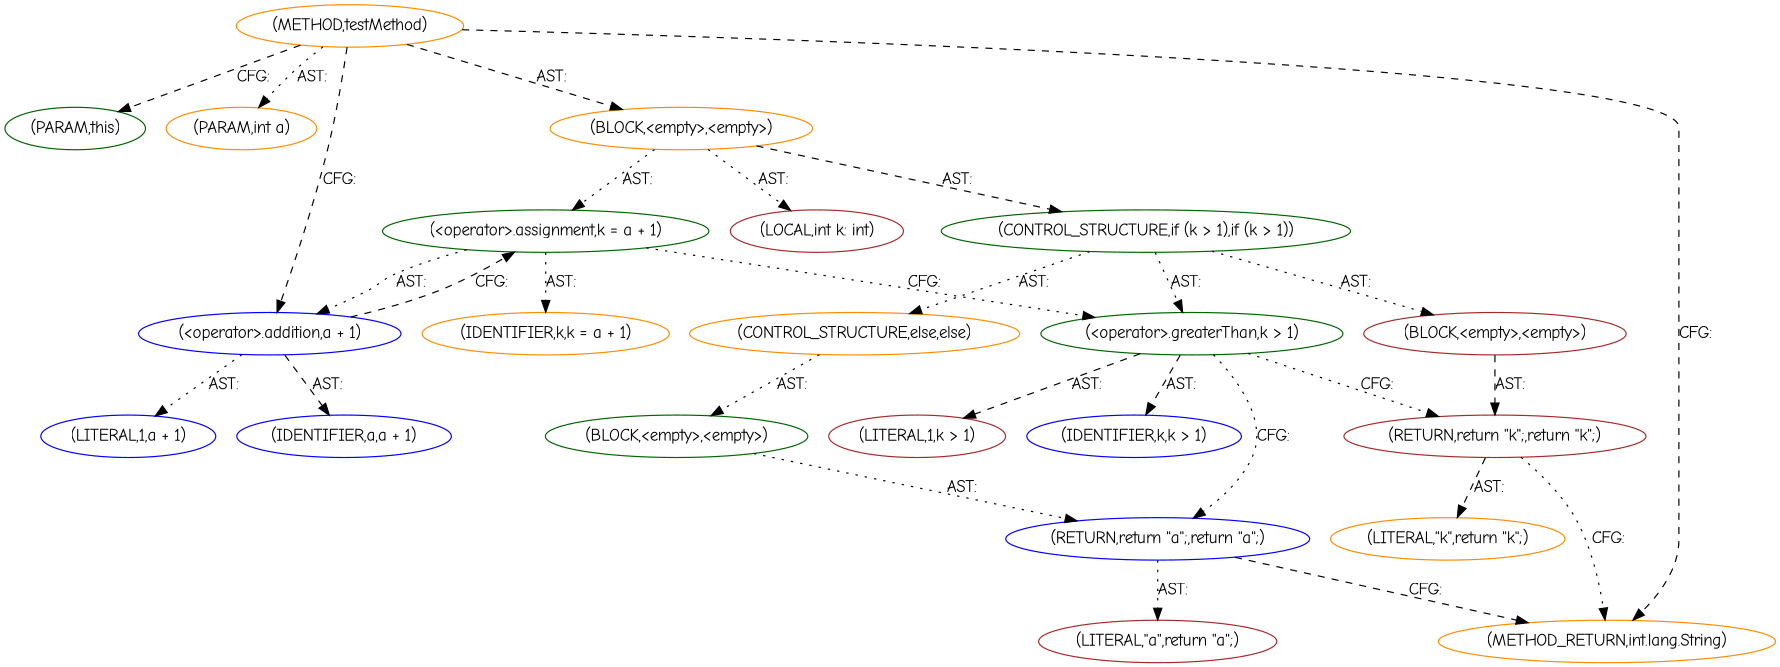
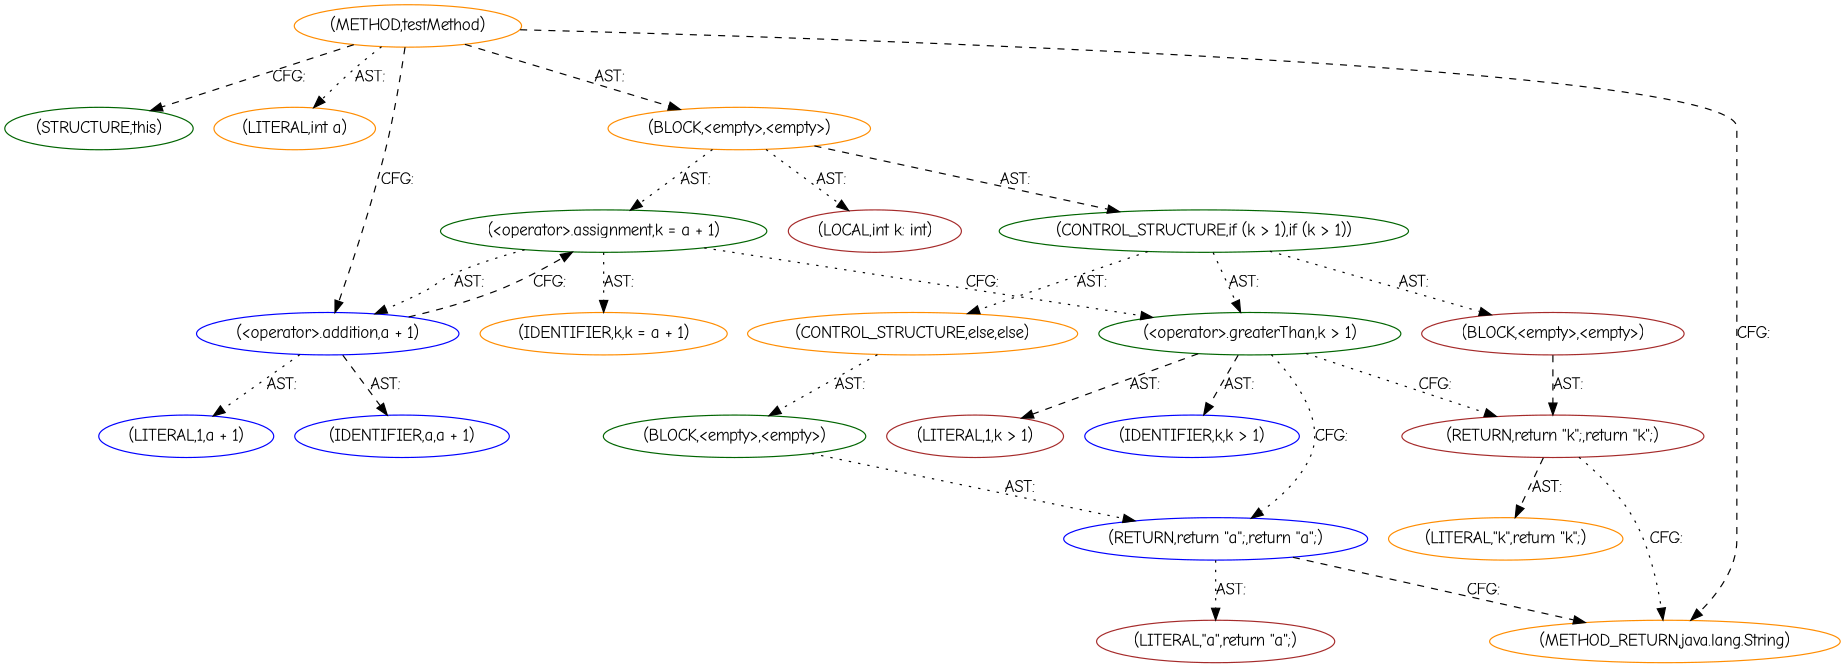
node "(PARAM,this)": label "(PARAM,this)" -> "(STRUCTURE,this)"
node "(PARAM,int a)": label "(PARAM,int a)" -> "(LITERAL,int a)"
node "(METHOD_RETURN,int.lang.String)": label "(METHOD_RETURN,int.lang.String)" -> "(METHOD_RETURN,java.lang.String)"
